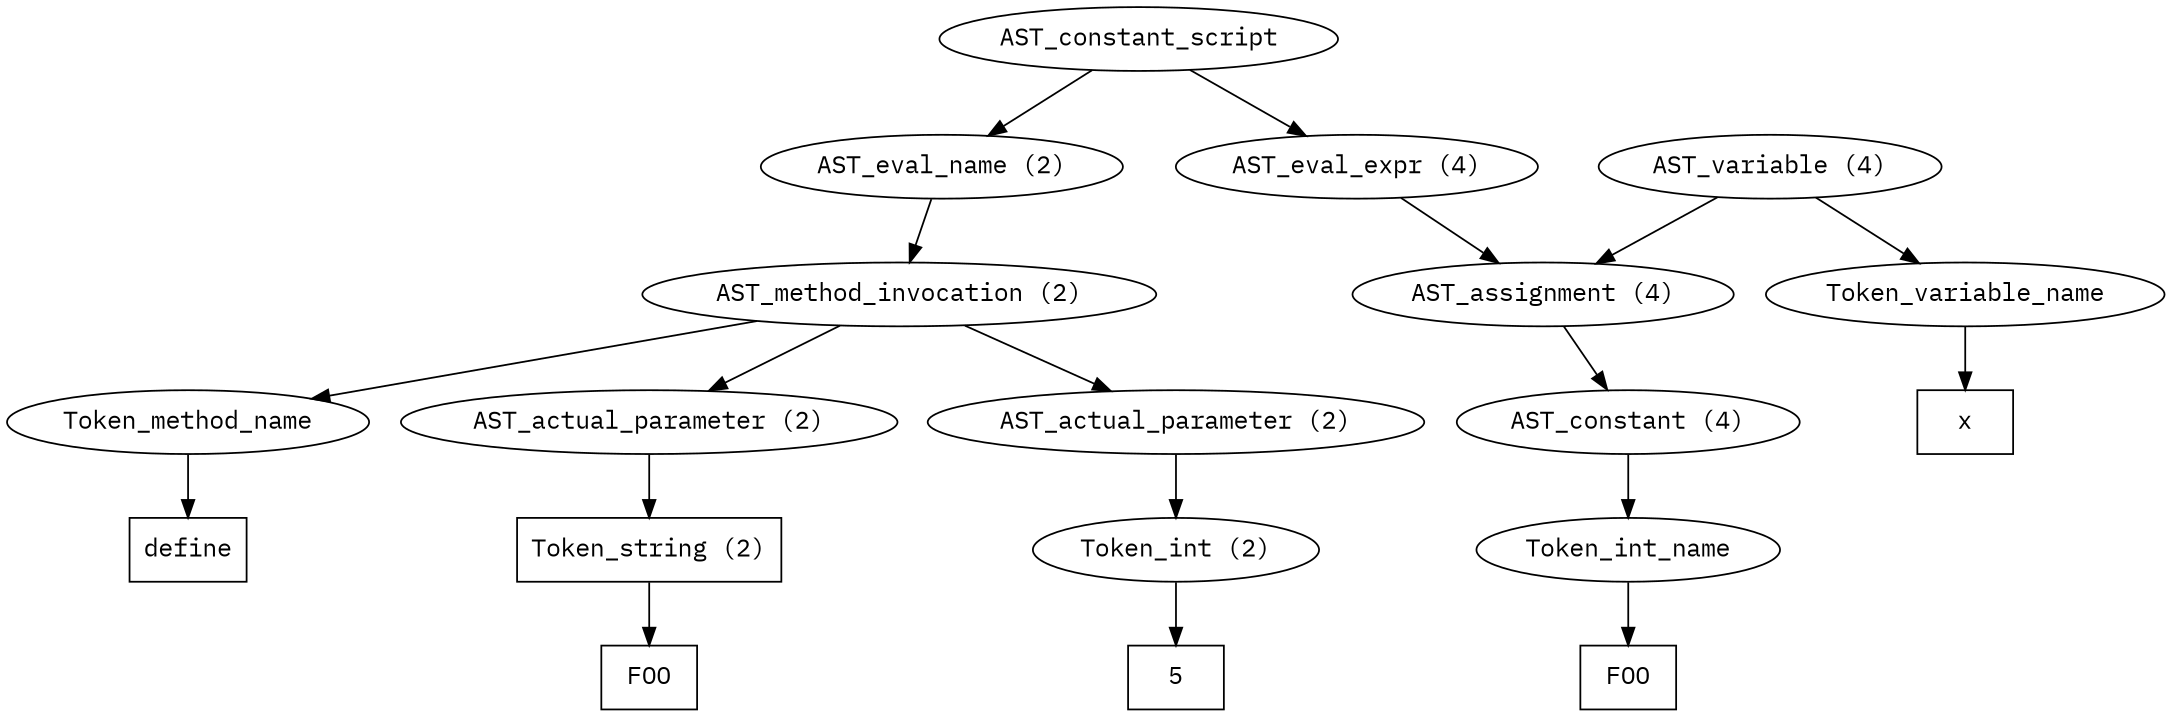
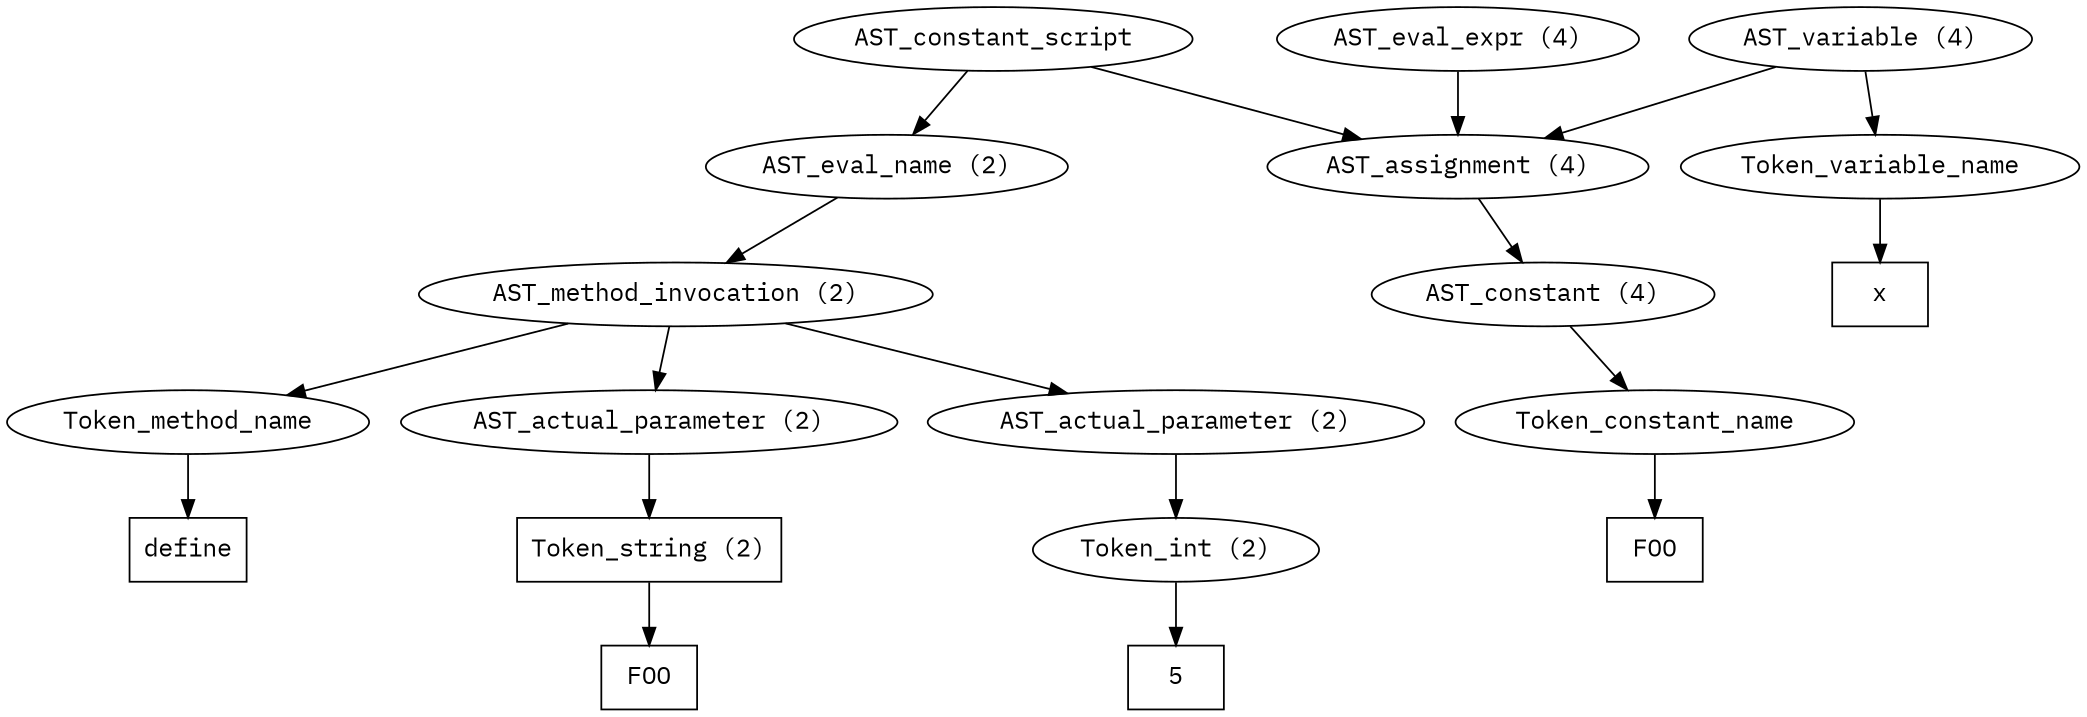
edge "AST_constant_script" -> "AST_eval_expr (4)": now "AST_constant_script" -> "AST_assignment (4)"
node "Token_int_name": label "Token_int_name" -> "Token_constant_name"
